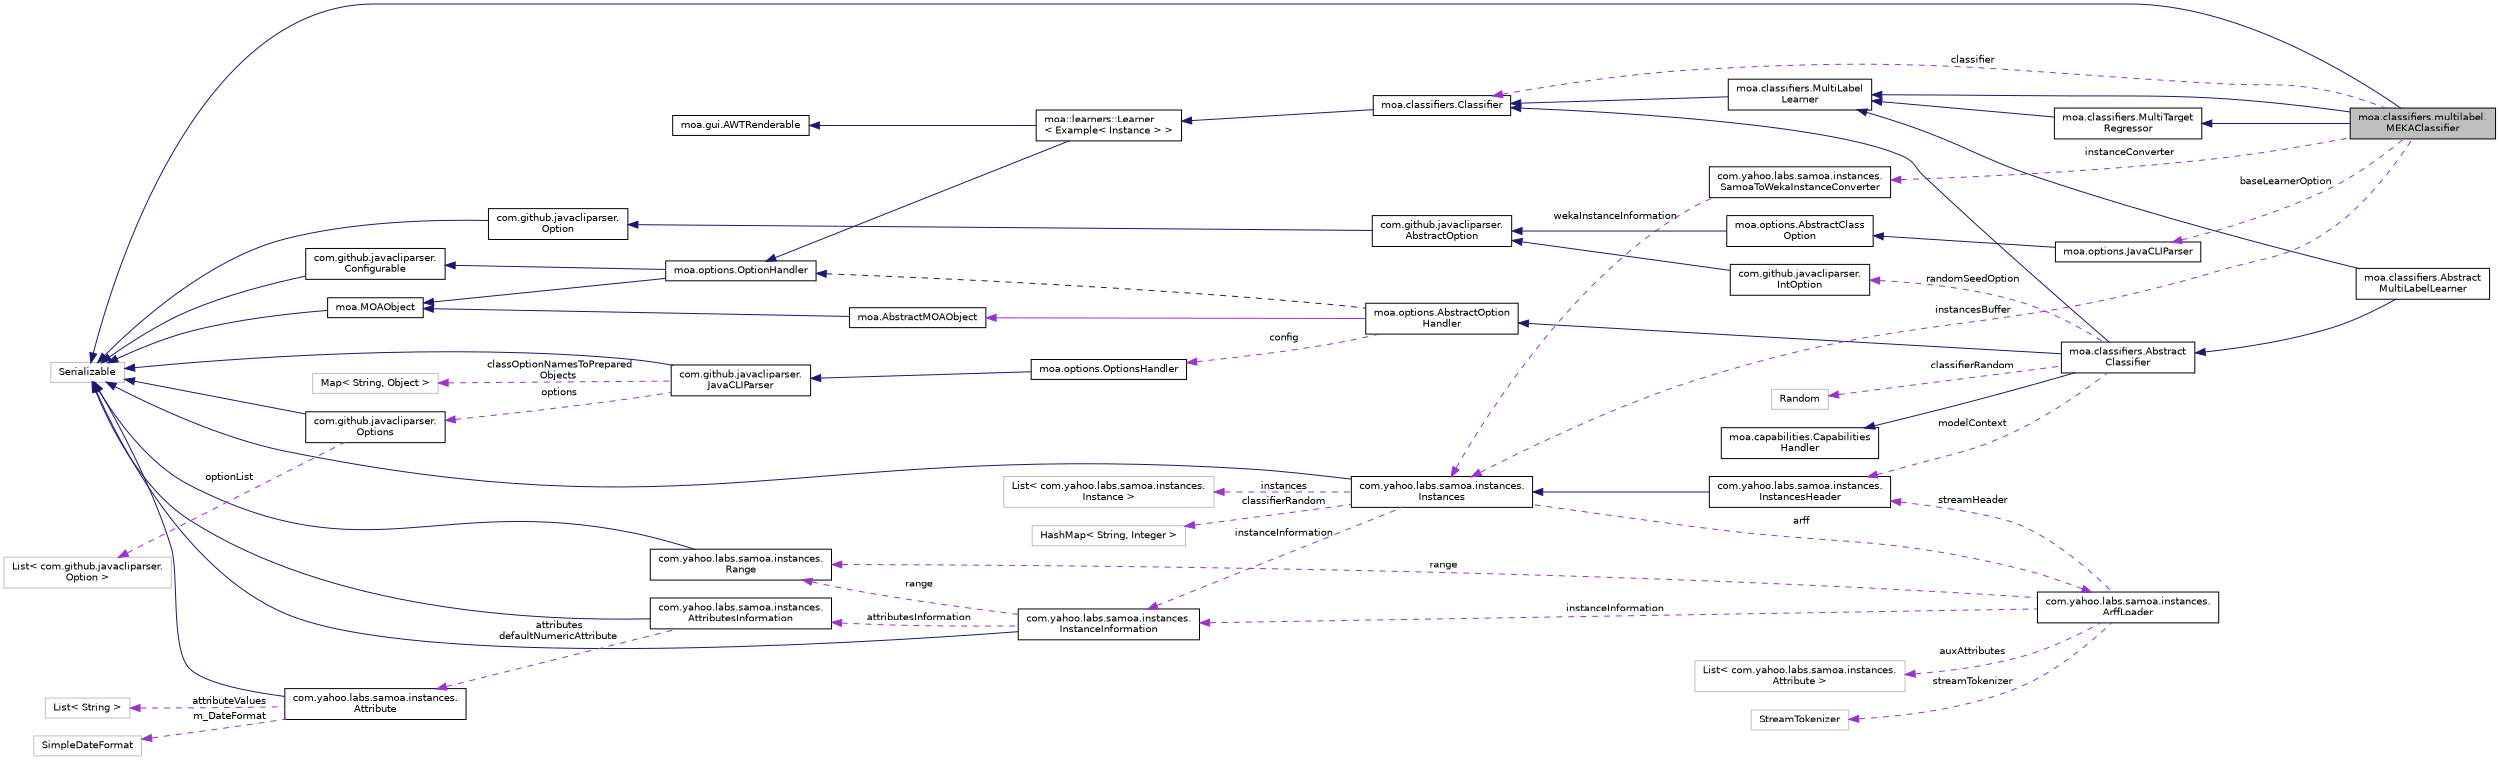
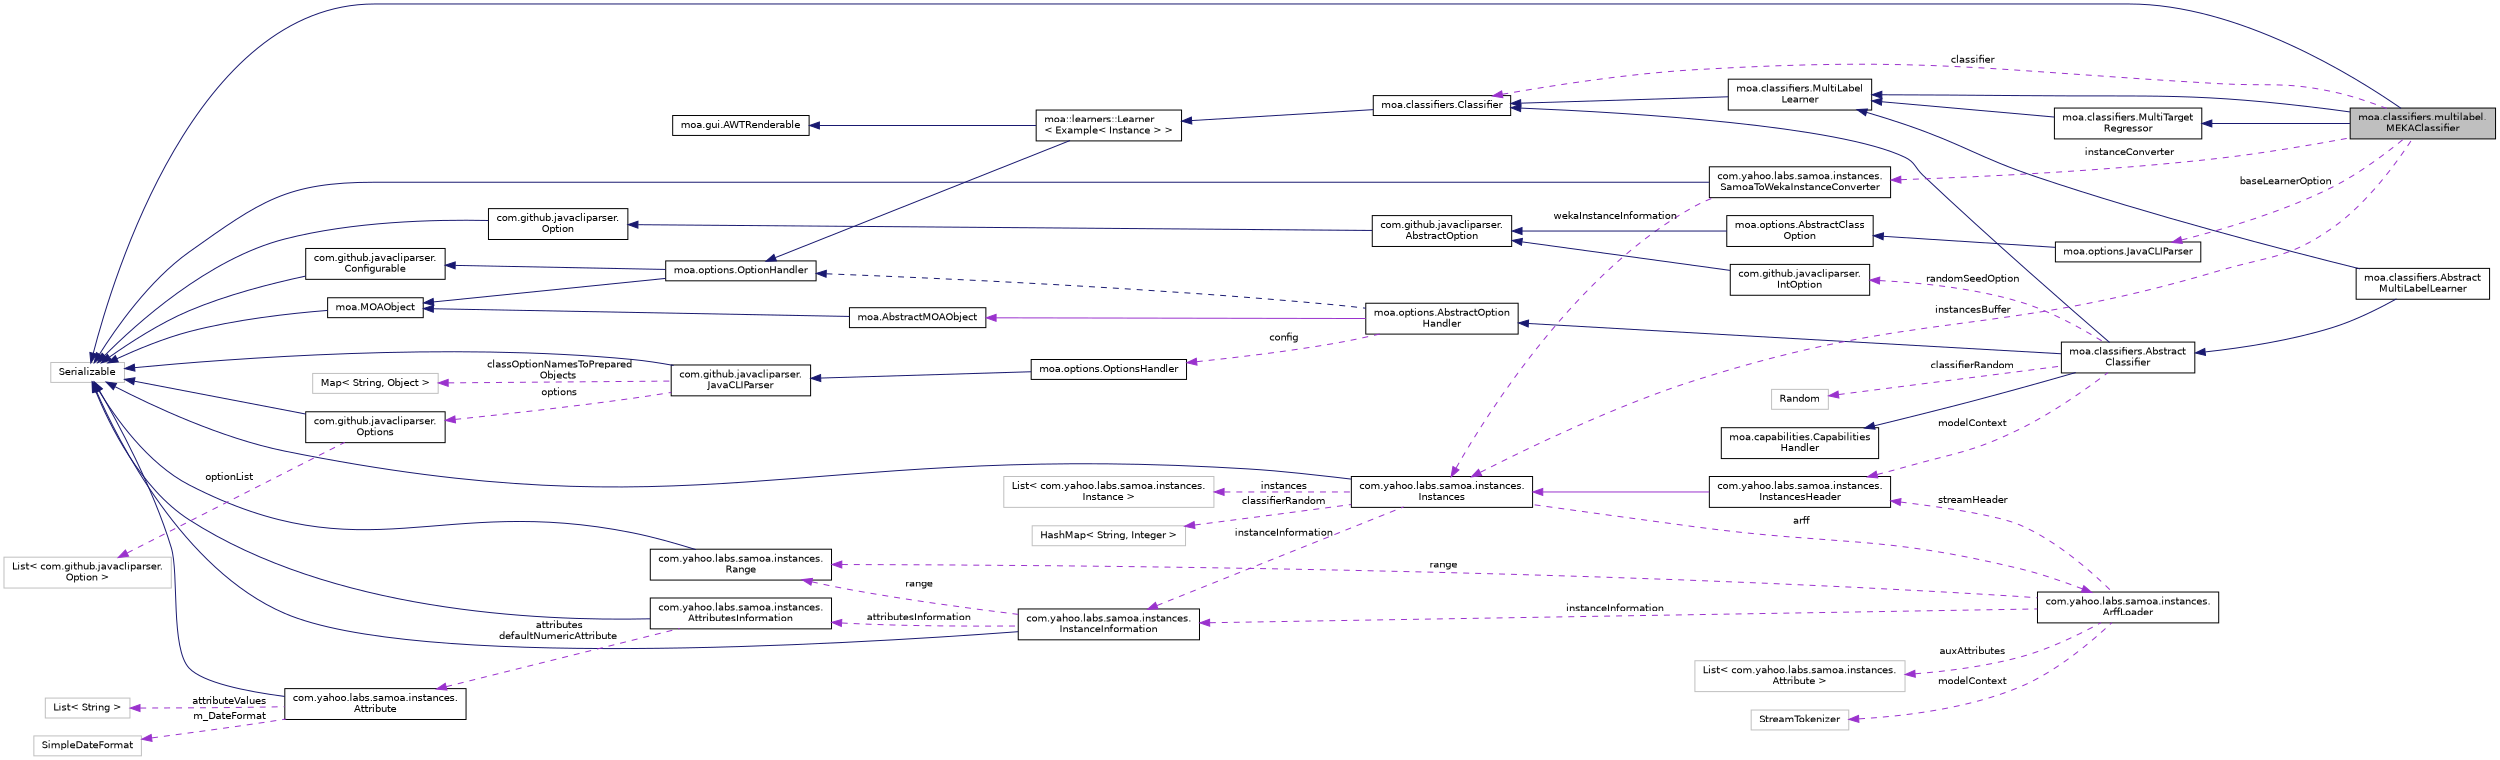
edge "com.yahoo.labs.samoa.instances. SamoaToWekaInstanceConverter" -> "Serializable": added
edge "com.yahoo.labs.samoa.instances. InstancesHeader" -> "com.yahoo.labs.samoa.instances. Instances": color midnightblue -> darkorchid3
edge "com.yahoo.labs.samoa.instances. ArffLoader" -> "StreamTokenizer": label " streamTokenizer" -> " modelContext"
